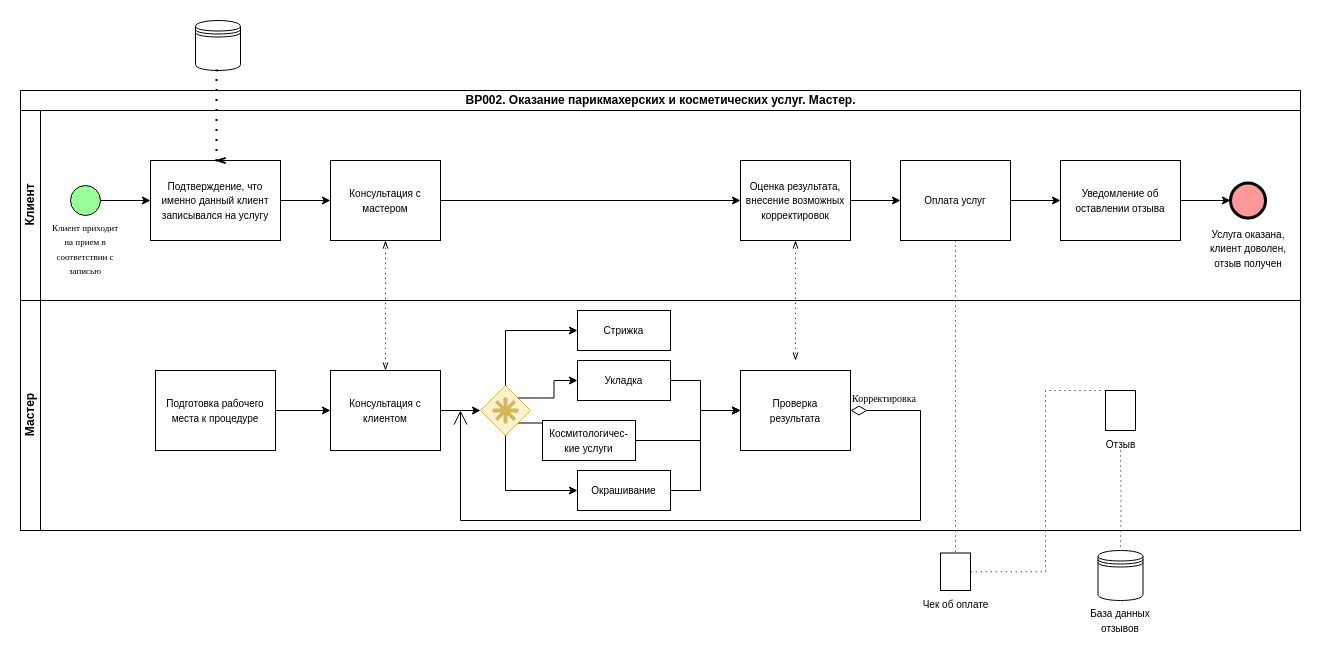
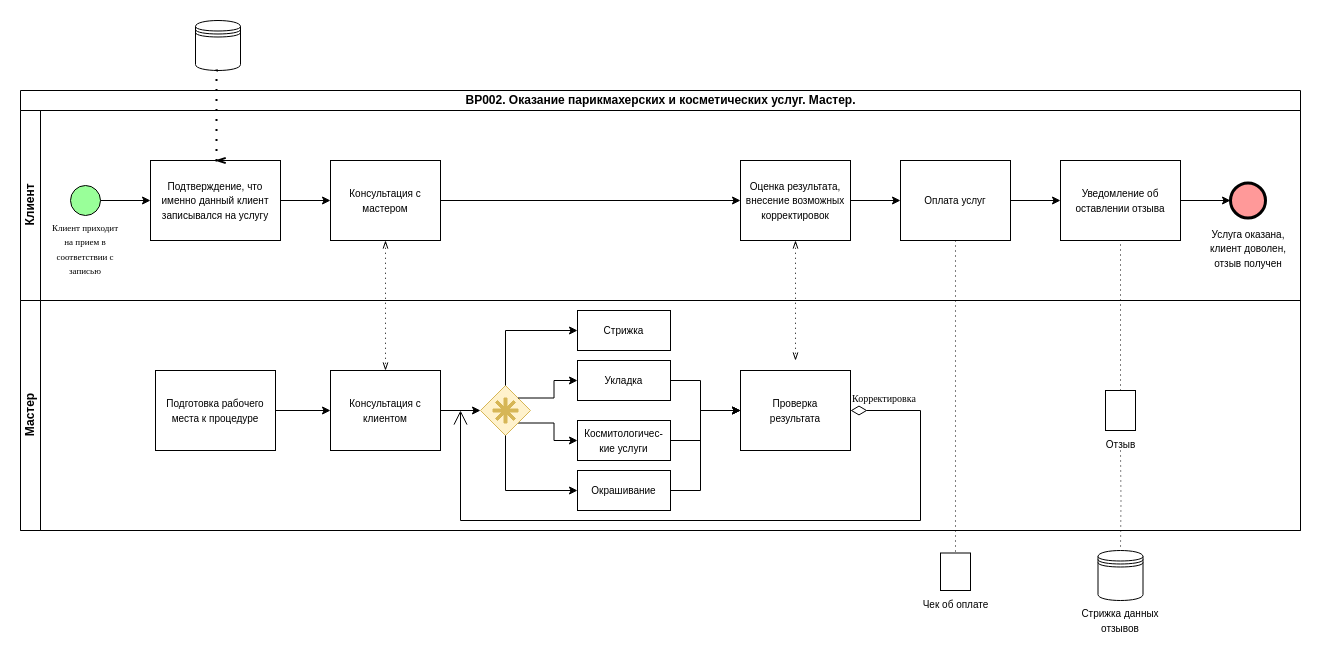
node "Космитологичес-кие услуги": moved (589, 441) -> (624, 441)
edge "Отзыв" -- "Чек об оплате": now "Отзыв" -- "Уведомление об оставлении отзыва"
node "База данных отзывов": label "База данных отзывов" -> "Стрижка данных отзывов"
